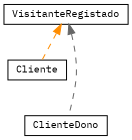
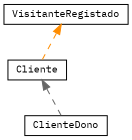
edge "ClienteDono" -> "VisitanteRegistado": now "ClienteDono" -> "Cliente"
